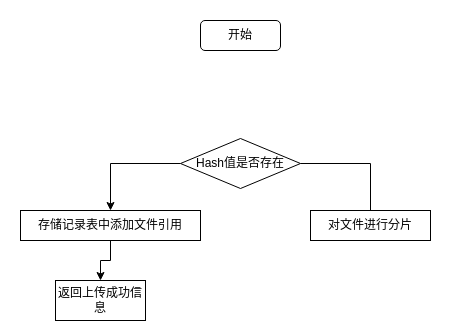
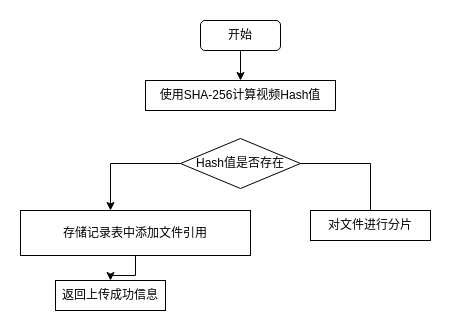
edge "开始" -> "使用SHA-256计算视频Hash值": added
node "使用SHA-256计算视频Hash值": added
node "存储记录表中添加文件引用": size 180x30 -> 230x45
node "返回上传成功信息": size 90x40 -> 110x30
